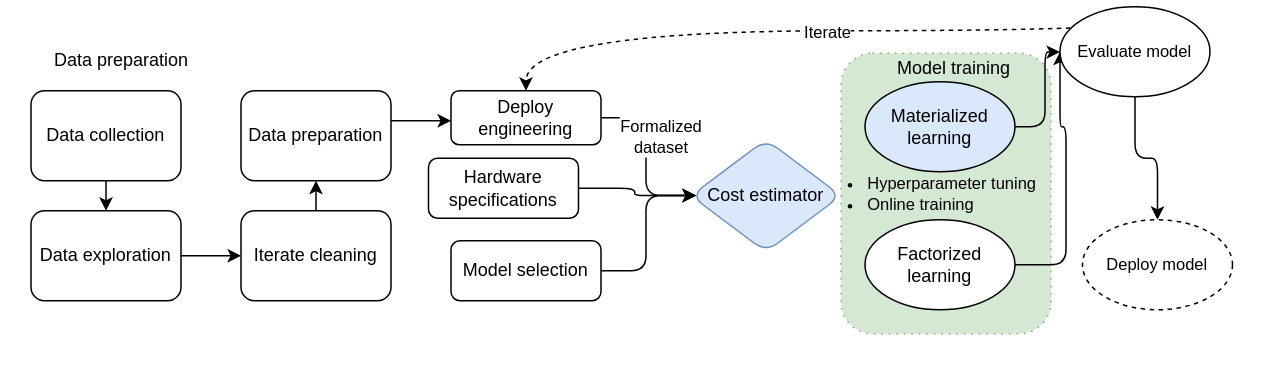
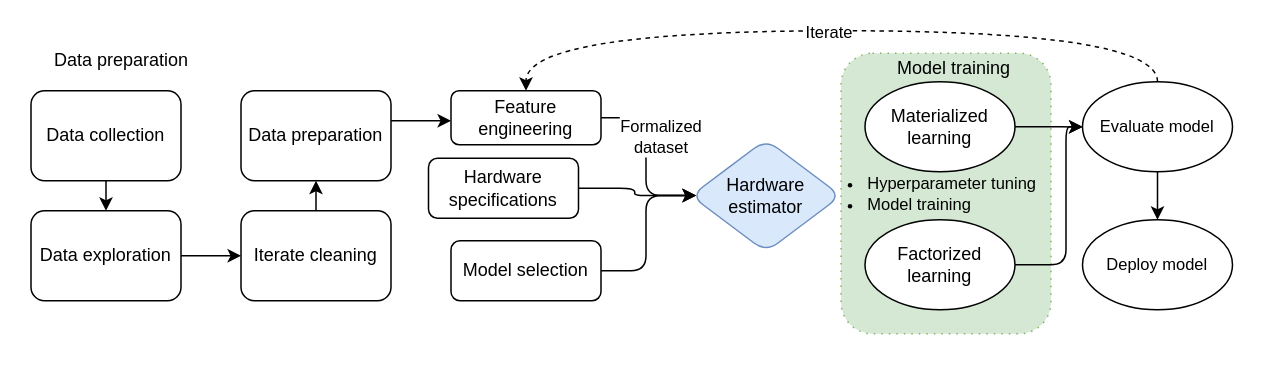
node "Evaluate model": moved (1135, 52) -> (1157, 127)
node "Deploy engineering": label "Deploy engineering" -> "Feature engineering"
node "Materialized learning": fillcolor #dae8fc -> #ffffff
node "Hyperparameter tuning Online training": label "Hyperparameter tuning Online training" -> "Hyperparameter tuning Model training"
node "Cost estimator": label "Cost estimator" -> "Hardware estimator"
node "Deploy model": style dashed -> solid
